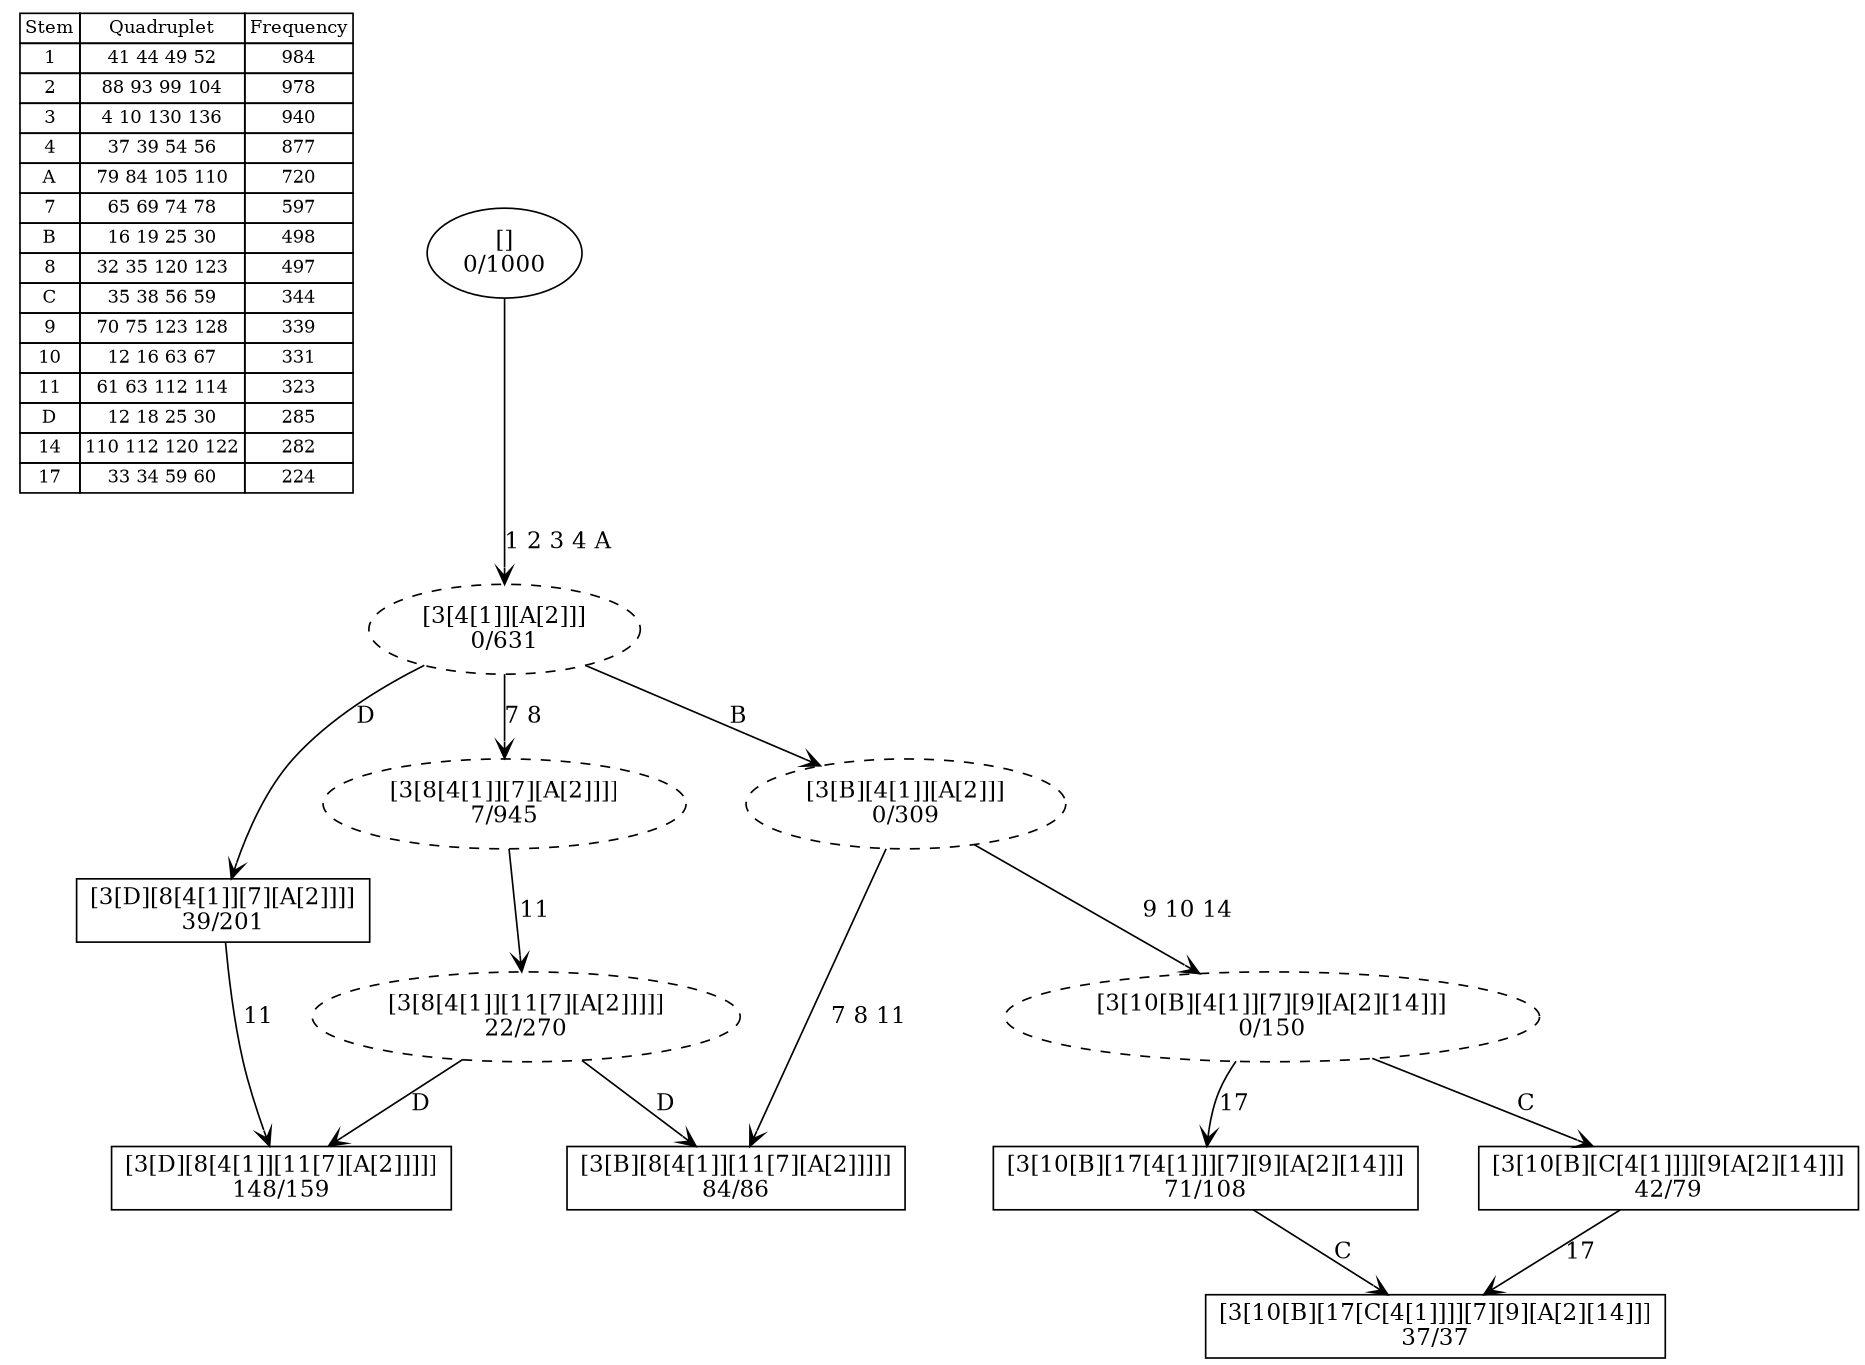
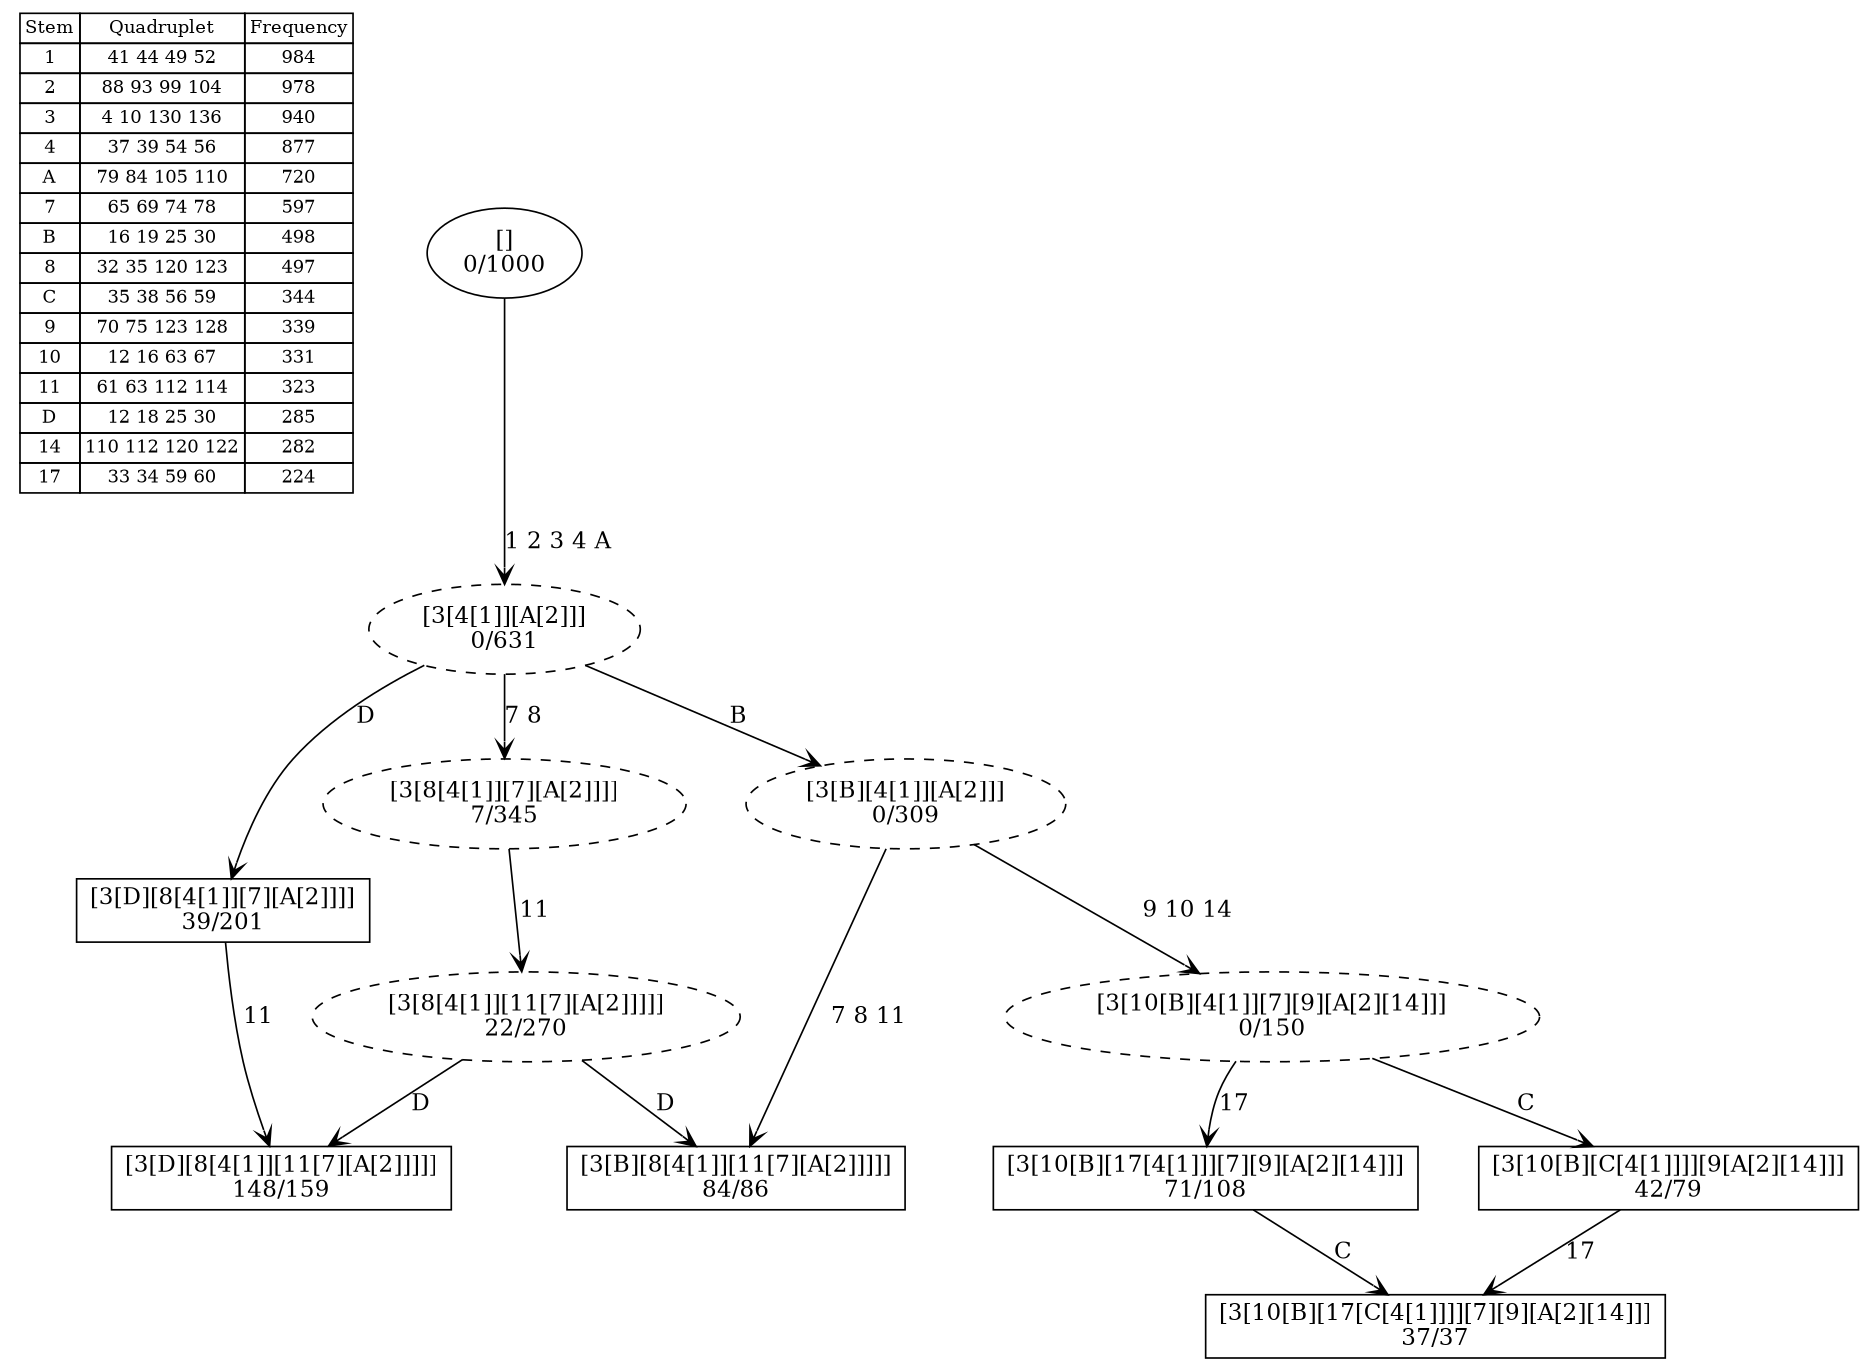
node "[3[8[4[1]][7][A[2]]]] 7/945": label "[3[8[4[1]][7][A[2]]]] 7/945" -> "[3[8[4[1]][7][A[2]]]] 7/345"
